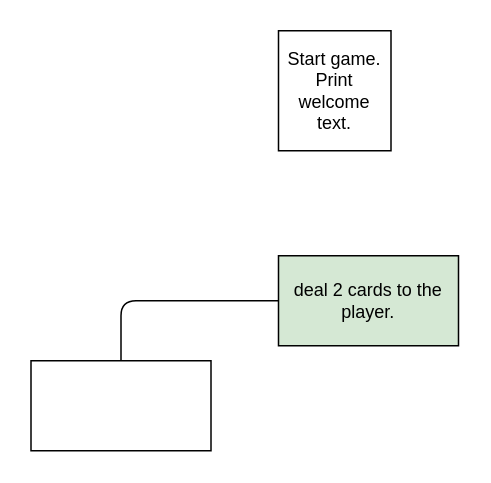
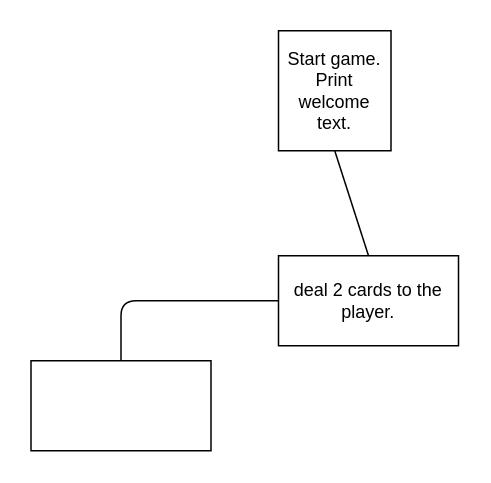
edge "Start game. Print welcome text." -- "deal 2 cards to the player.": added
node "deal 2 cards to the player.": fillcolor #d5e8d4 -> #ffffff
